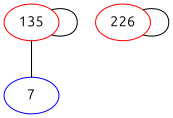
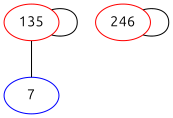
node "226": label "226" -> "246"
